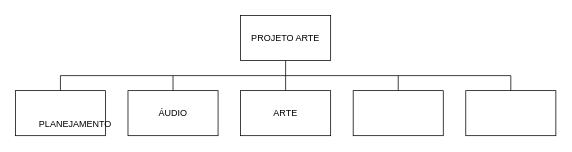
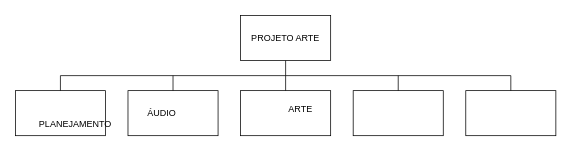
node "ÁUDIO": moved (173, 113) -> (162, 113)
node "ARTE": moved (285, 113) -> (300, 109)
